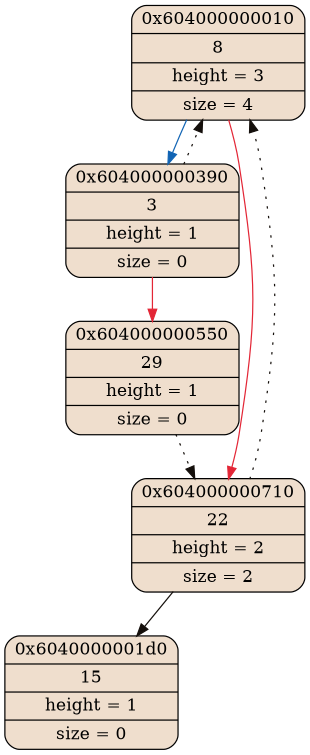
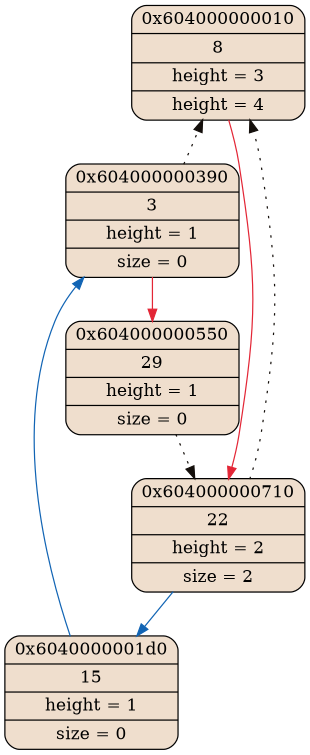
node "0x604000000010": text "size = 4" -> "height = 4"
edge "0x604000000010" -> "0x604000000390": now "0x6040000001d0" -> "0x604000000390"
edge "0x604000000710" -> "0x6040000001d0": color #140f0b -> #1164b4
